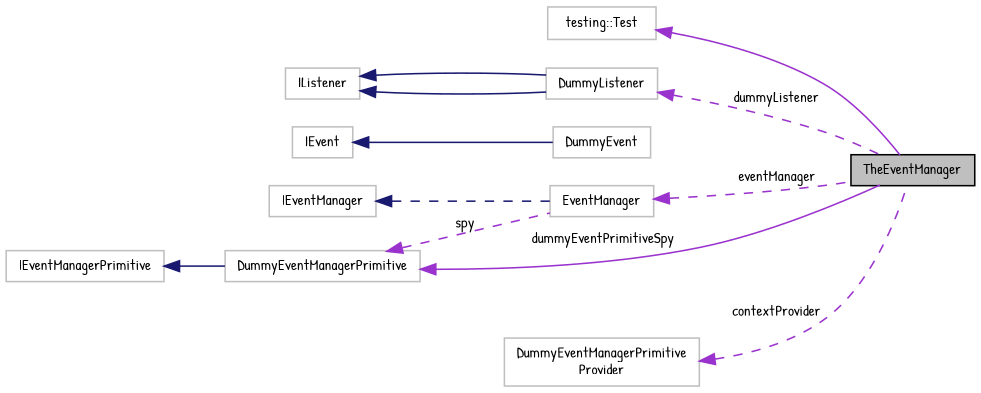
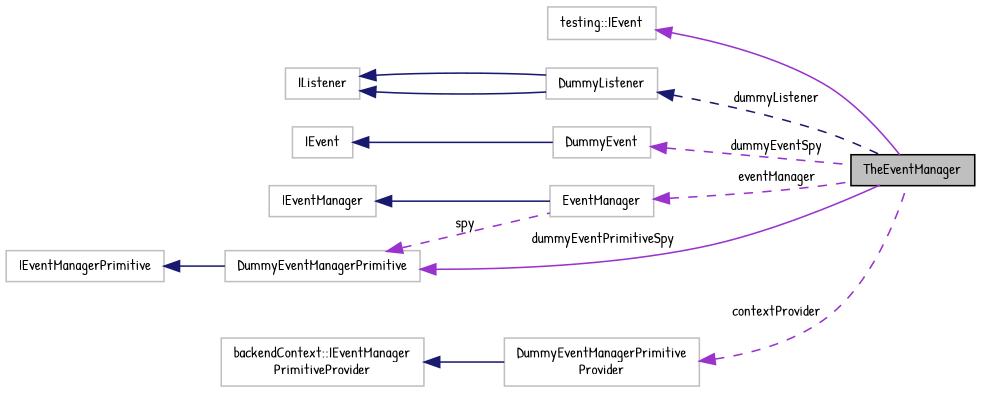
node "testing::Test": label "testing::Test" -> "testing::IEvent"
edge "TheEventManager" -> "DummyListener": color darkorchid3 -> midnightblue
edge "TheEventManager" -> "DummyEvent": added, label "dummyEventSpy"
edge "EventManager" -> "IEventManager": style dashed -> solid
node "backendContext::IEventManager PrimitiveProvider": added
